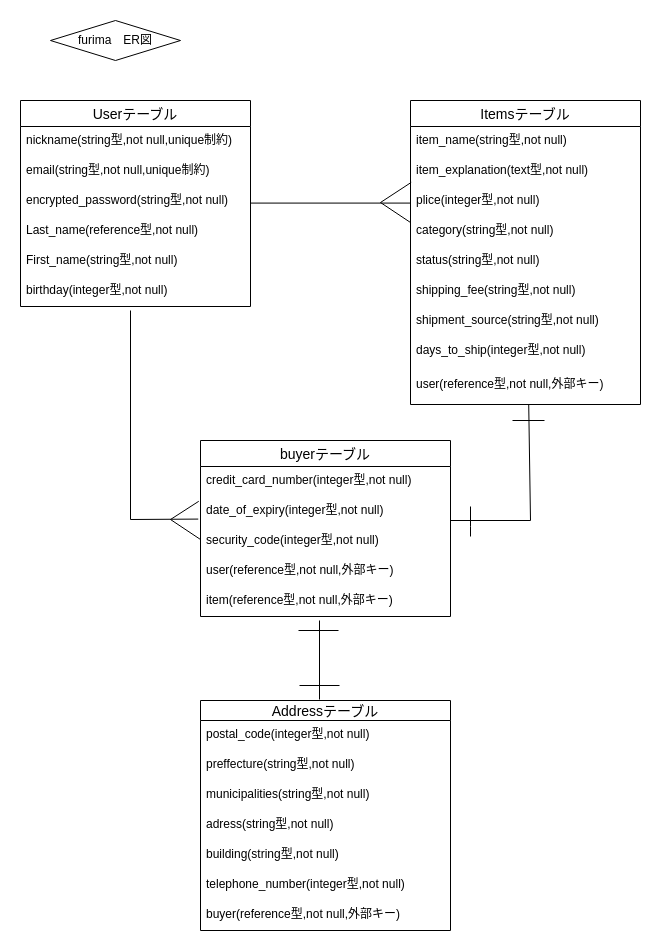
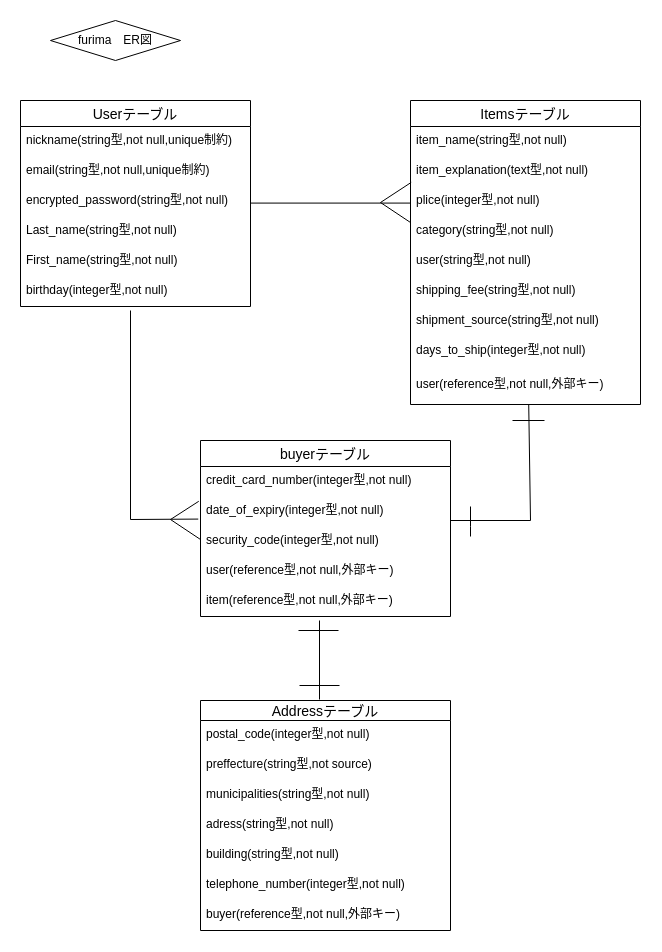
node "Last_name(reference型,not null)": label "Last_name(reference型,not null)" -> "Last_name(string型,not null)"
node "status(string型,not null)": label "status(string型,not null)" -> "user(string型,not null)"
node "preffecture(string型,not null)": label "preffecture(string型,not null)" -> "preffecture(string型,not source)"
